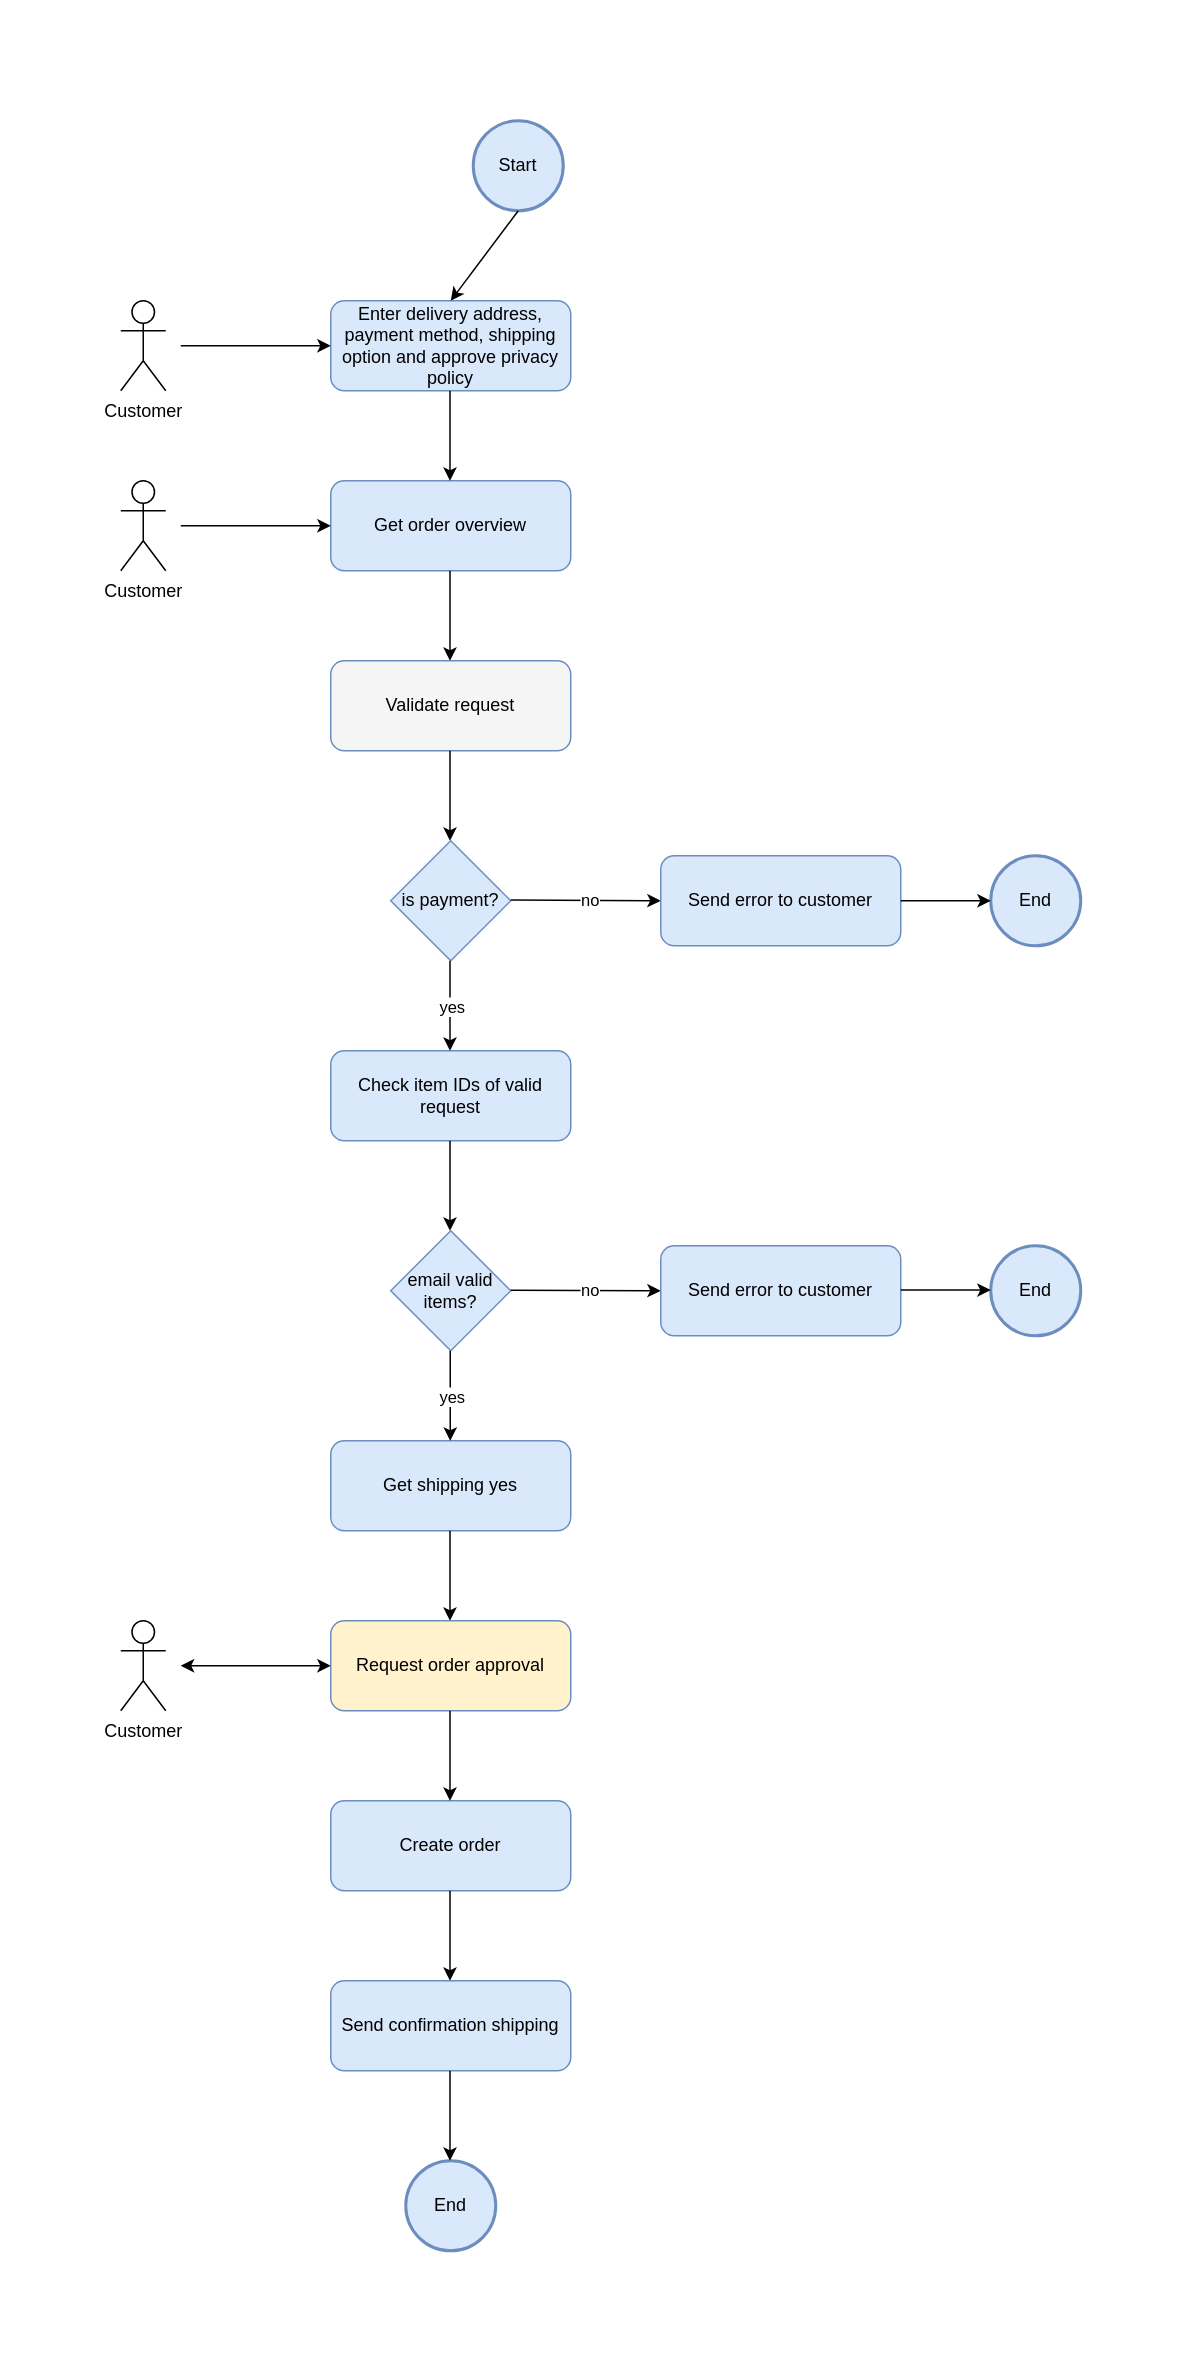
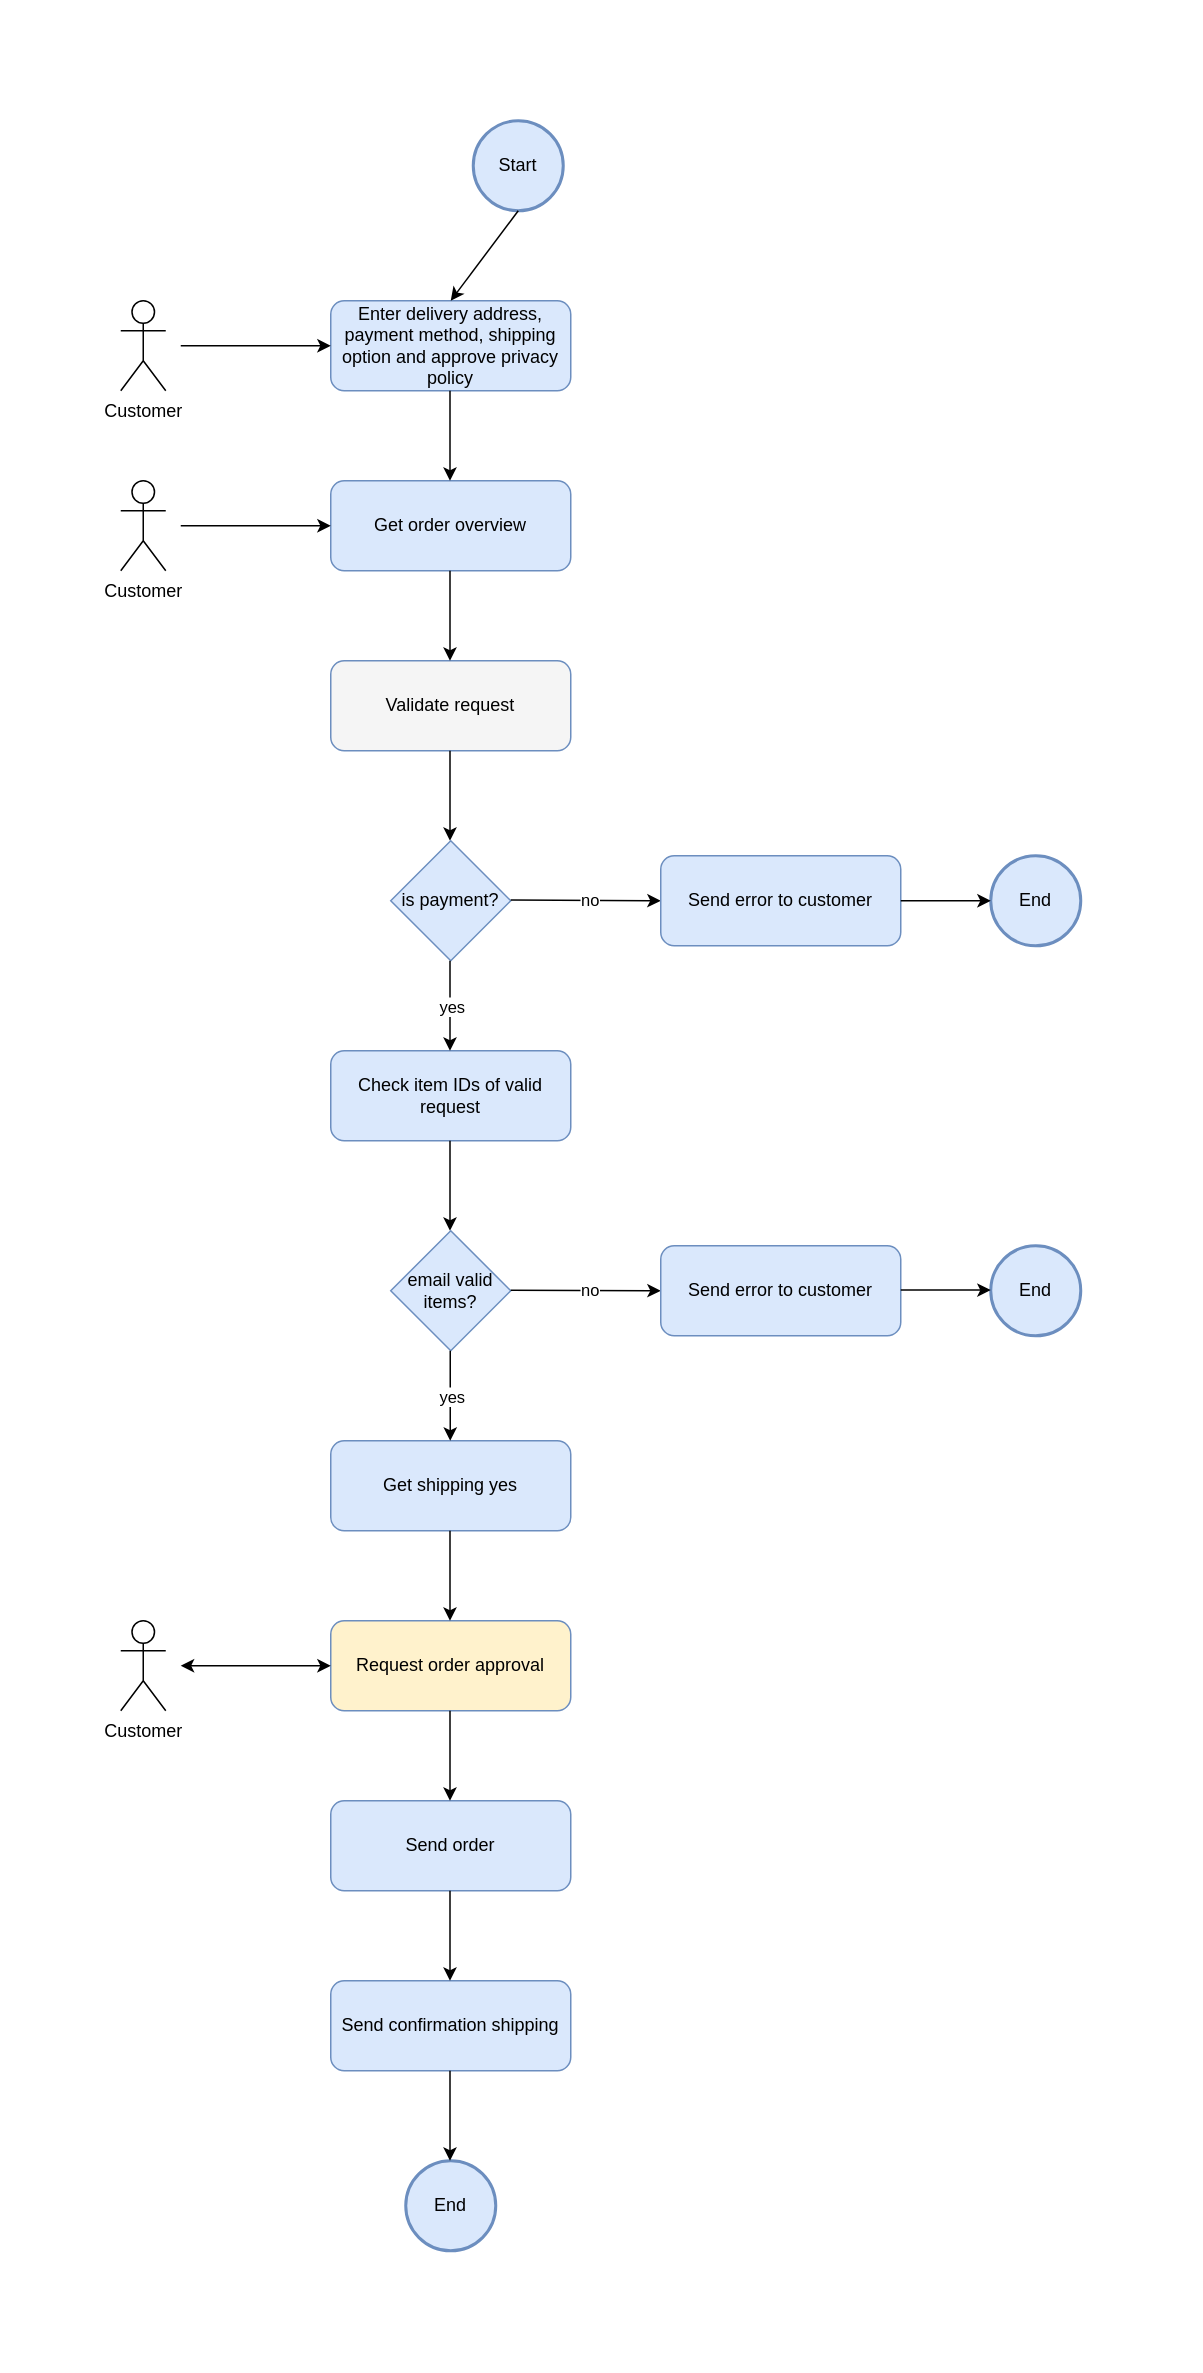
node "Create order": label "Create order" -> "Send order"
